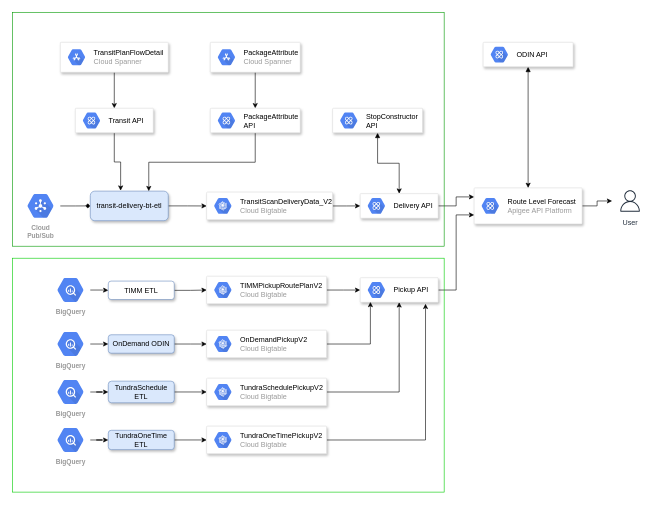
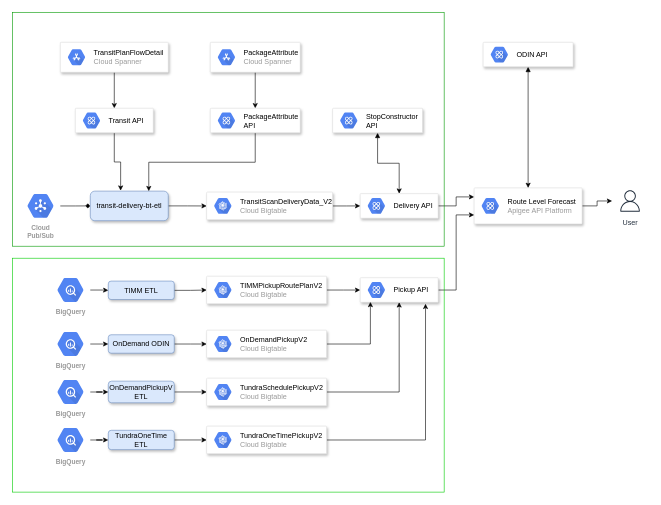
node "TIMM ETL": fillcolor #ffffff -> #dae8fc
node "TundraSchedule ETL": label "TundraSchedule ETL" -> "OnDemandPickupV ETL"
